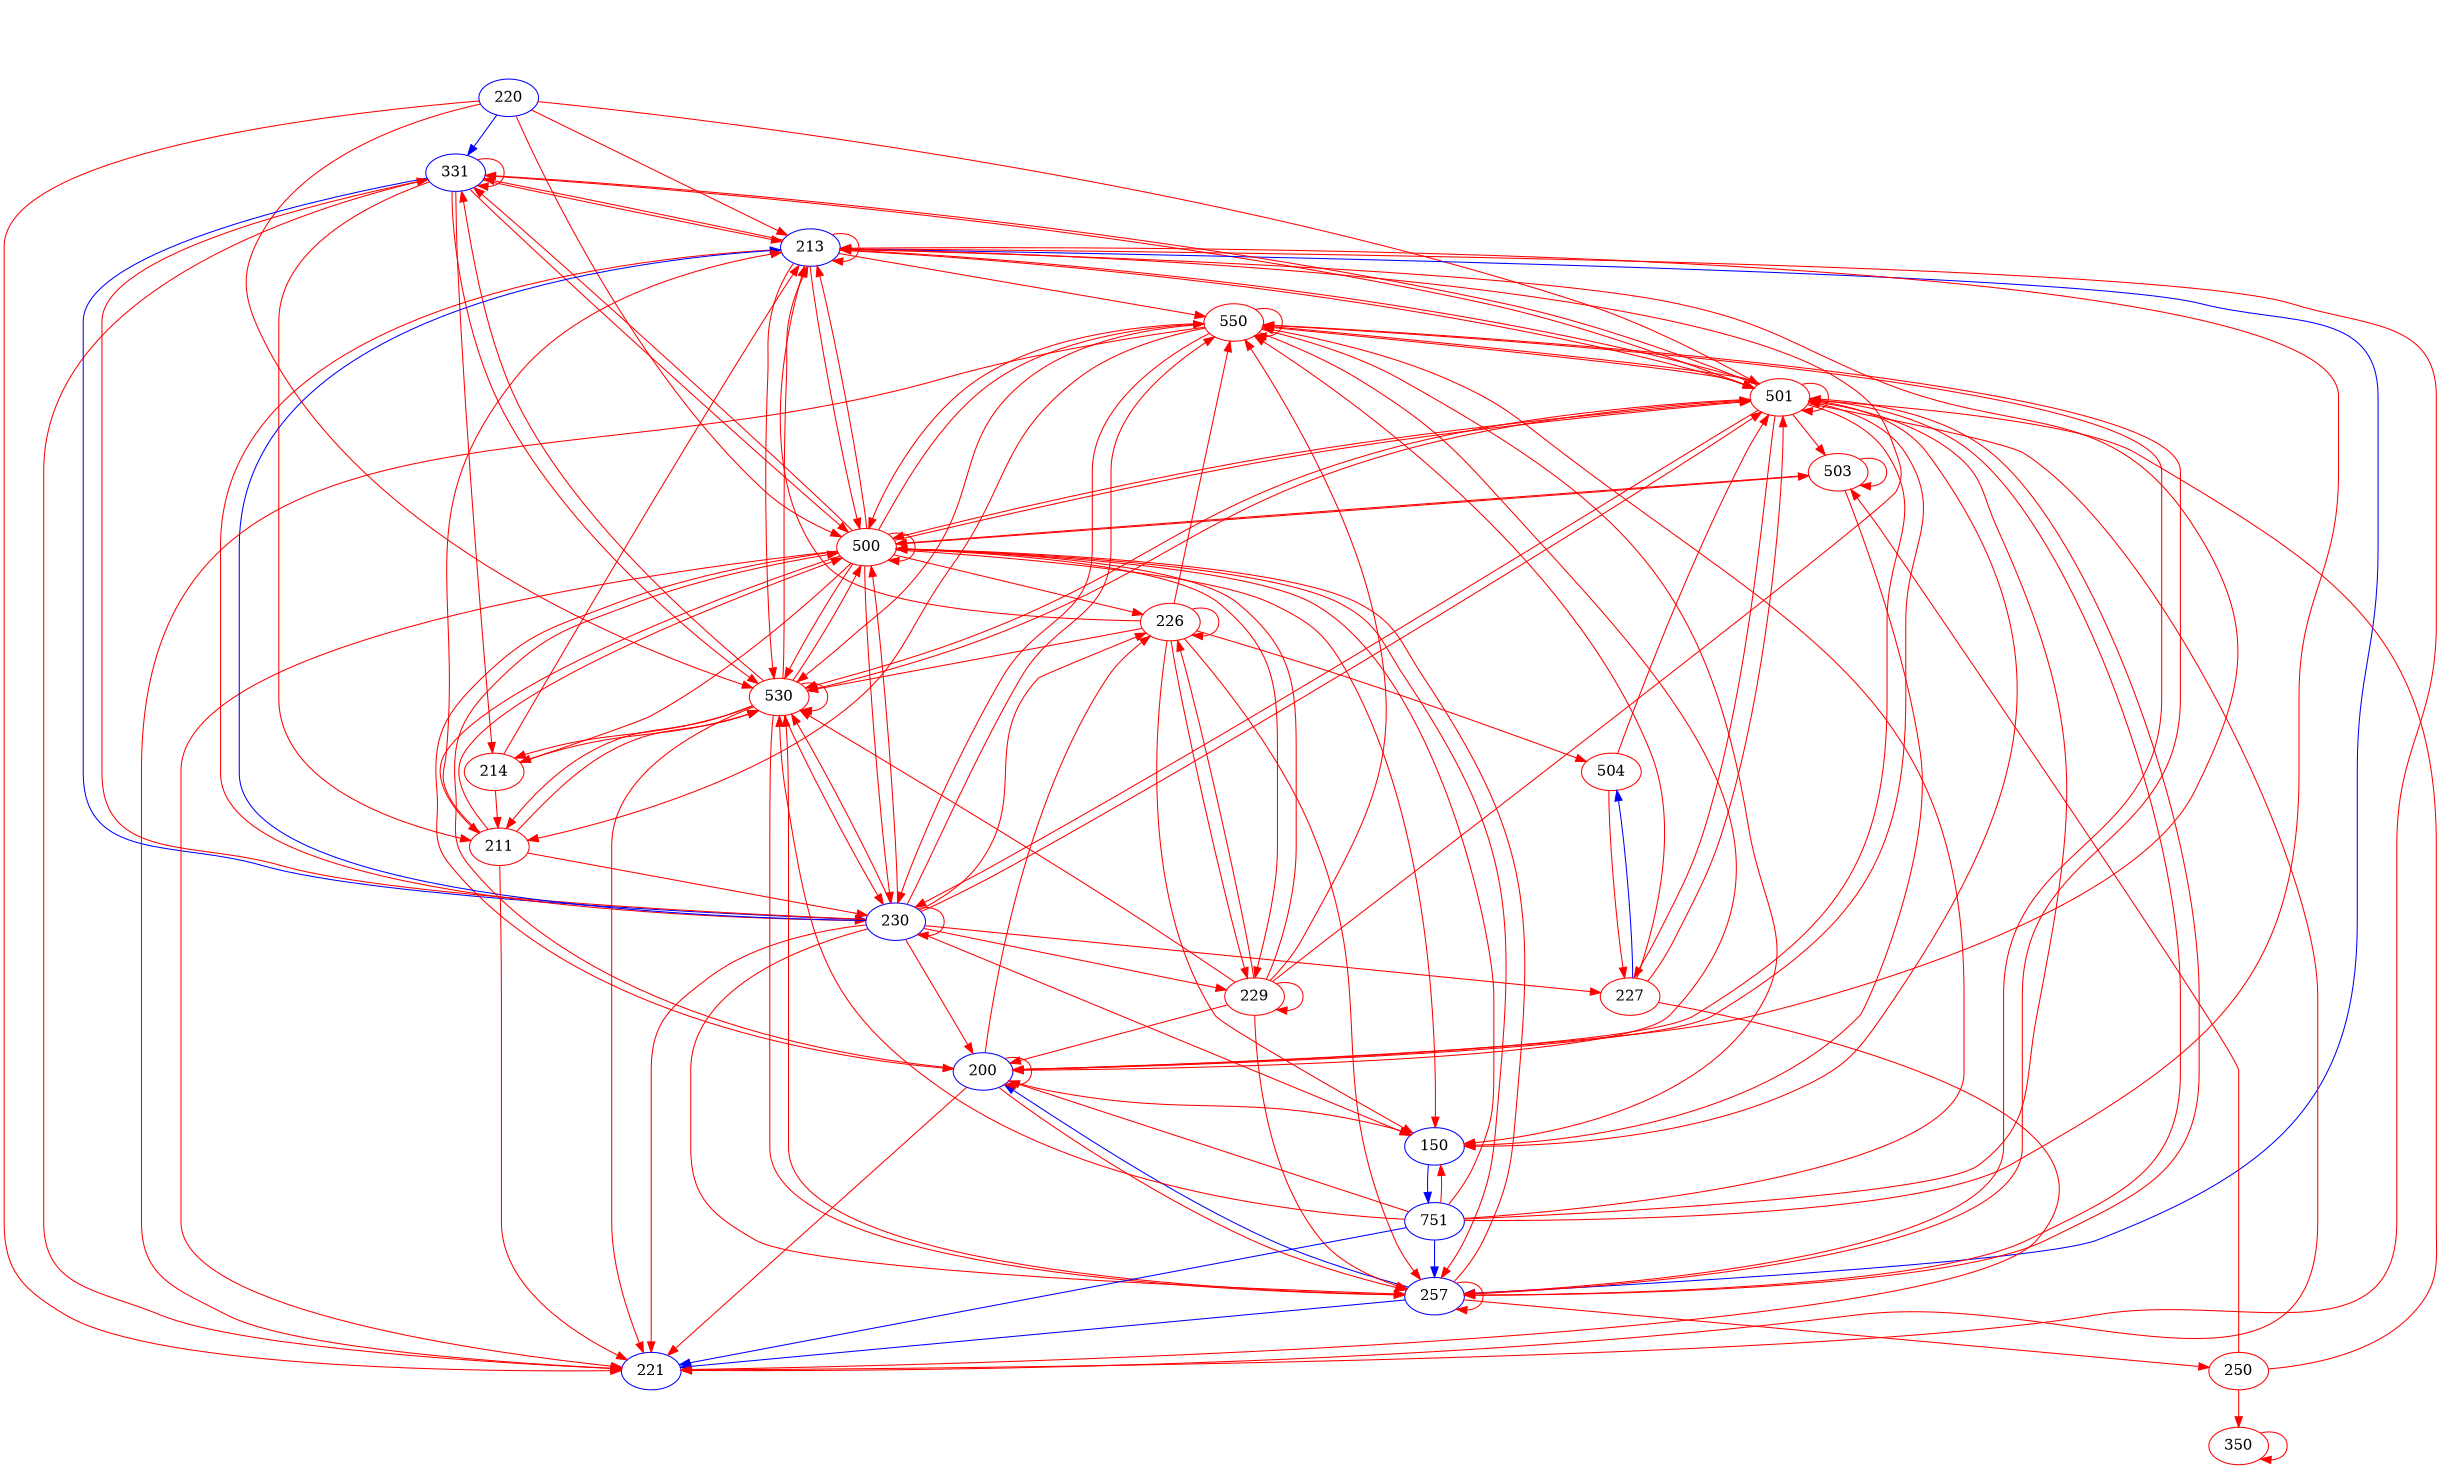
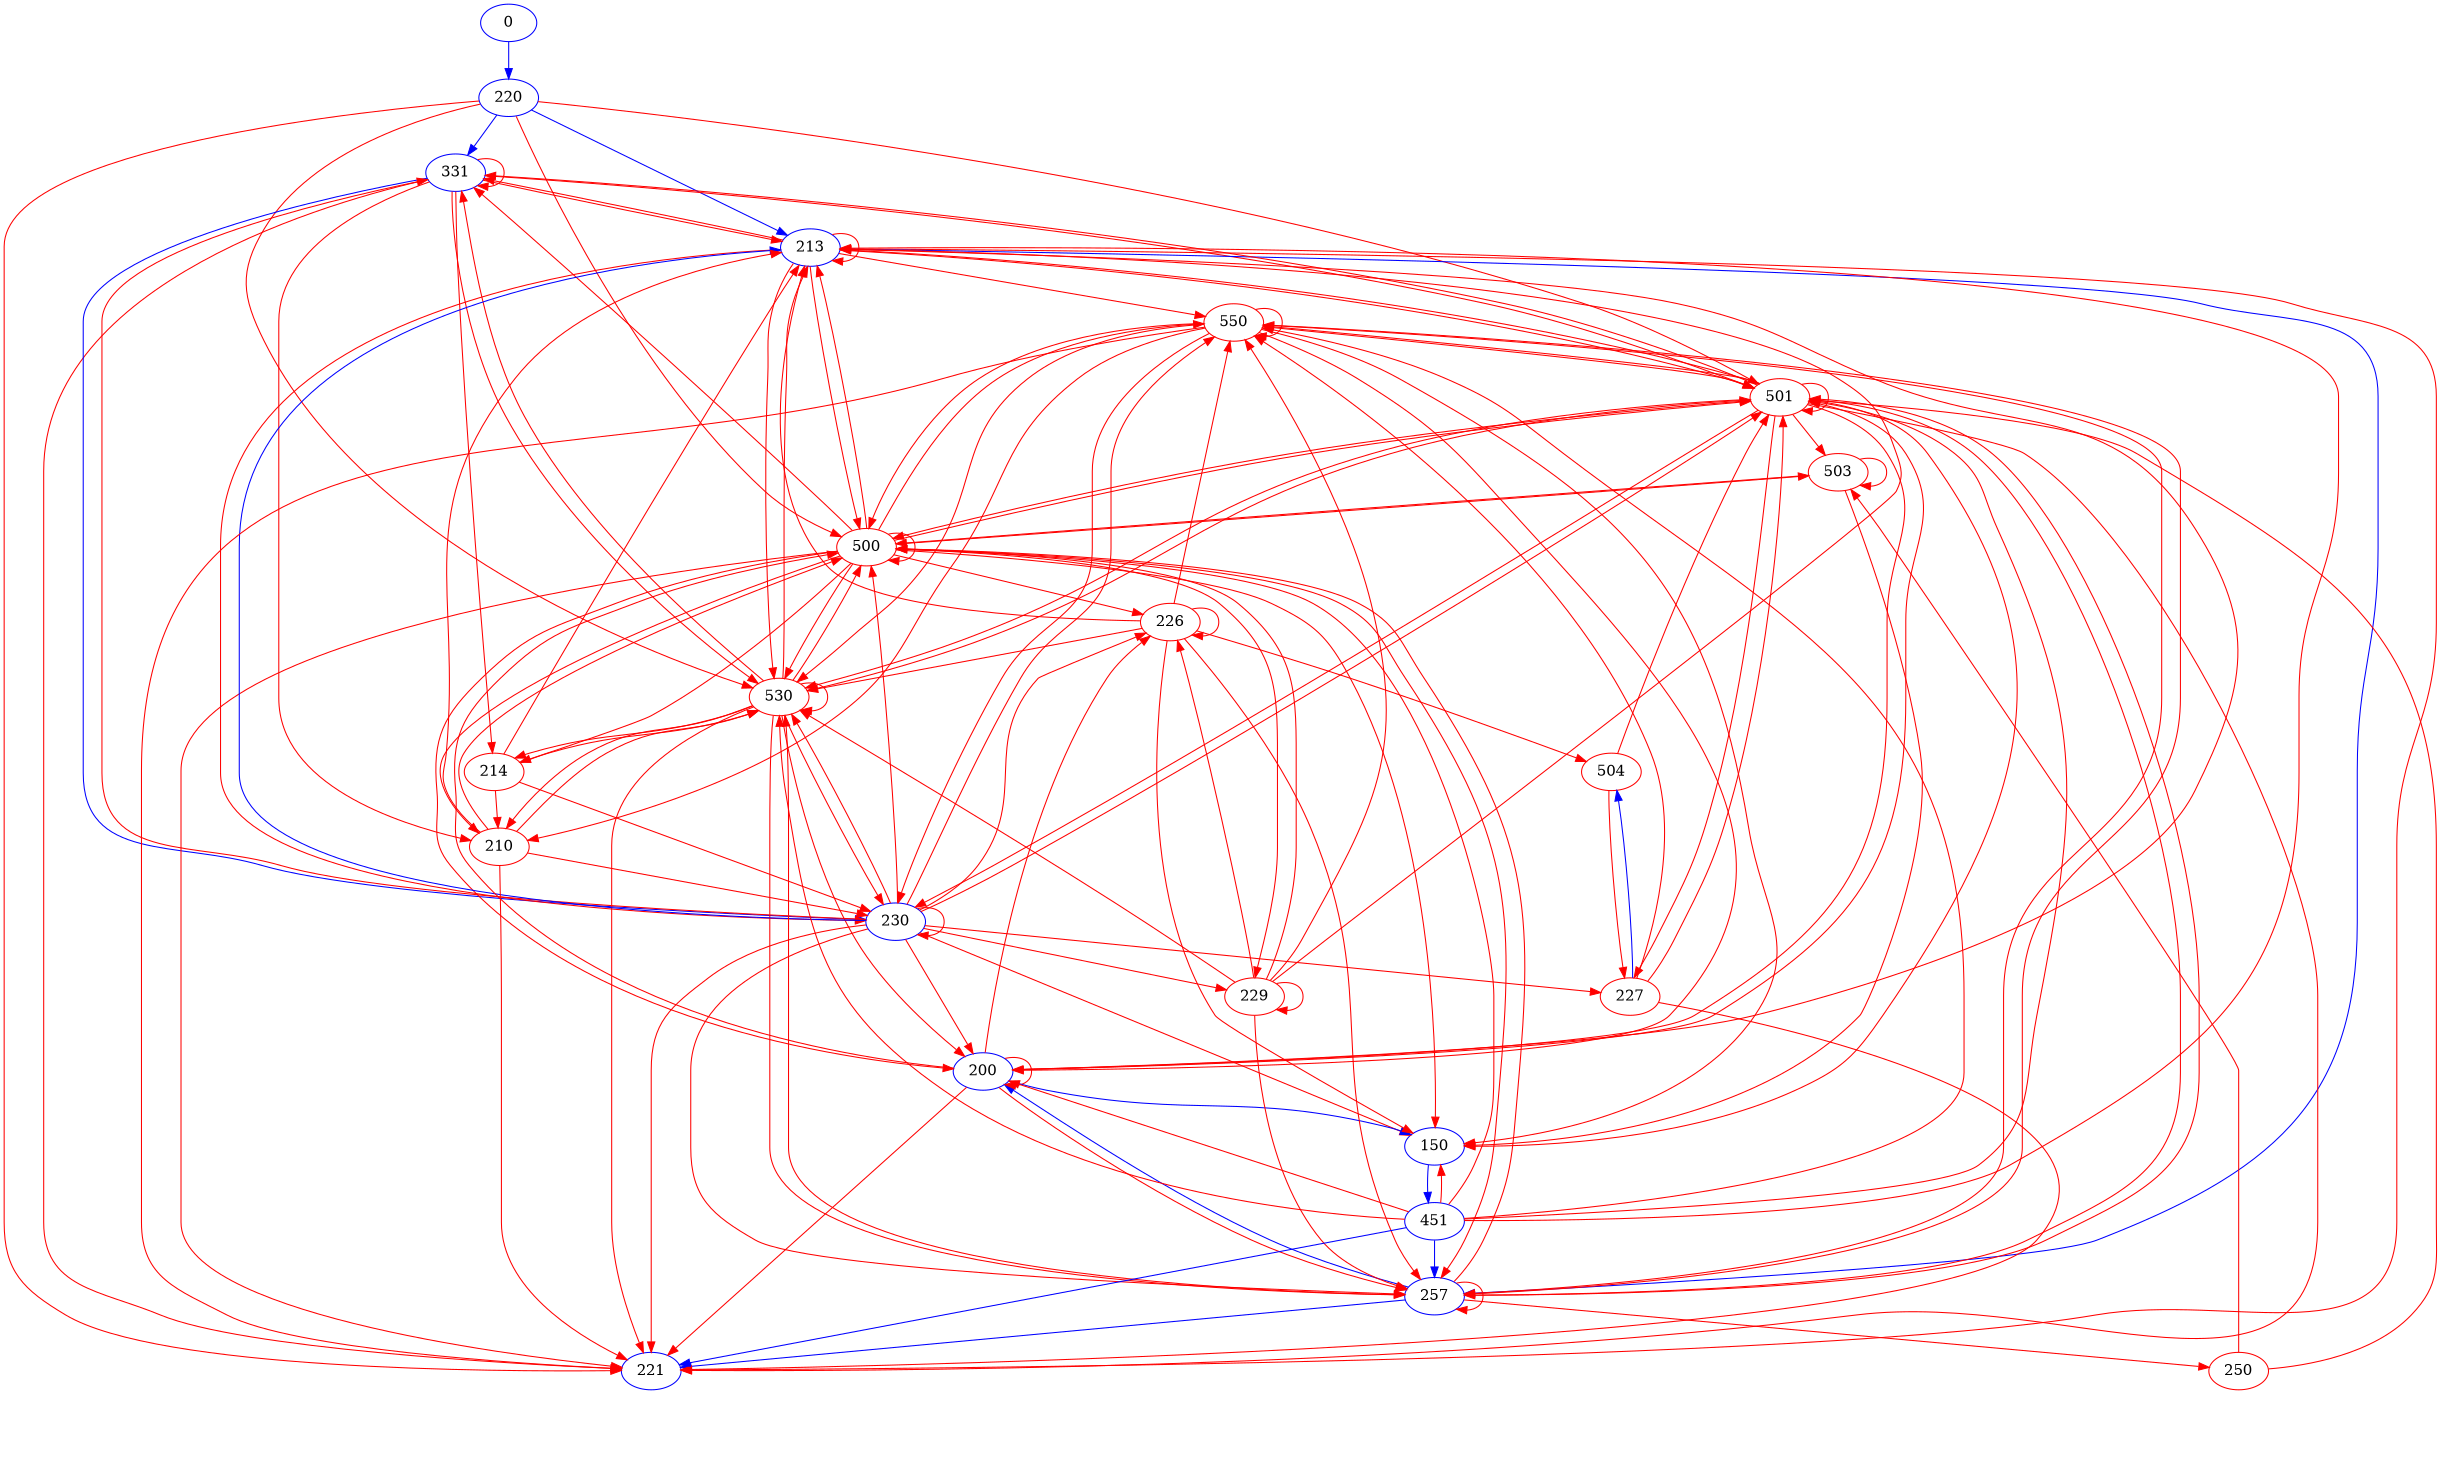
node "0": added
edge "220" -> "213": color red -> blue
edge "331" -> "500": removed
edge "500" -> "230": now "214" -> "230"
edge "226" -> "229": removed
node "211": label "211" -> "210"
edge "229" -> "200": now "530" -> "200"
edge "200" -> "150": color red -> blue
node "751": label "751" -> "451"
node "350": removed
